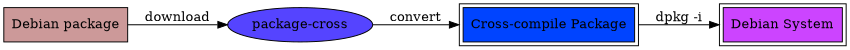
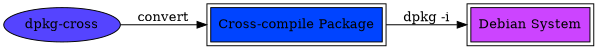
node "Debian package": removed
node "package-cross": label "package-cross" -> "dpkg-cross"
